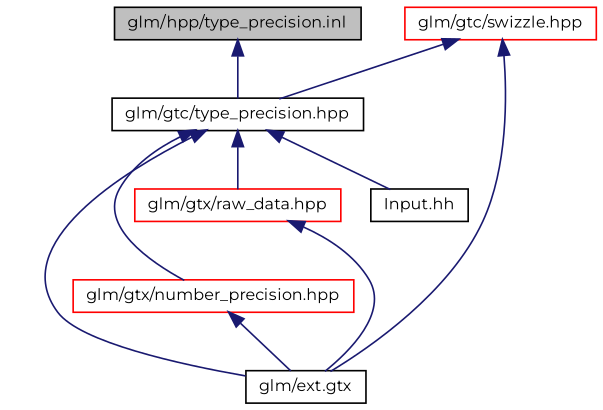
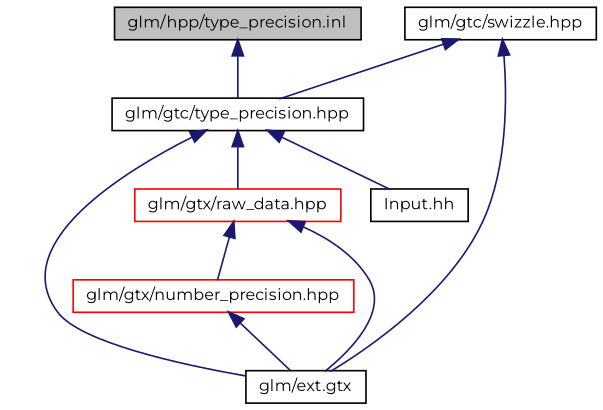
node "glm/gtc/swizzle.hpp": color red -> black
edge "glm/gtx/number_precision.hpp" -> "glm/gtc/type_precision.hpp": now "glm/gtx/number_precision.hpp" -> "glm/gtx/raw_data.hpp"
